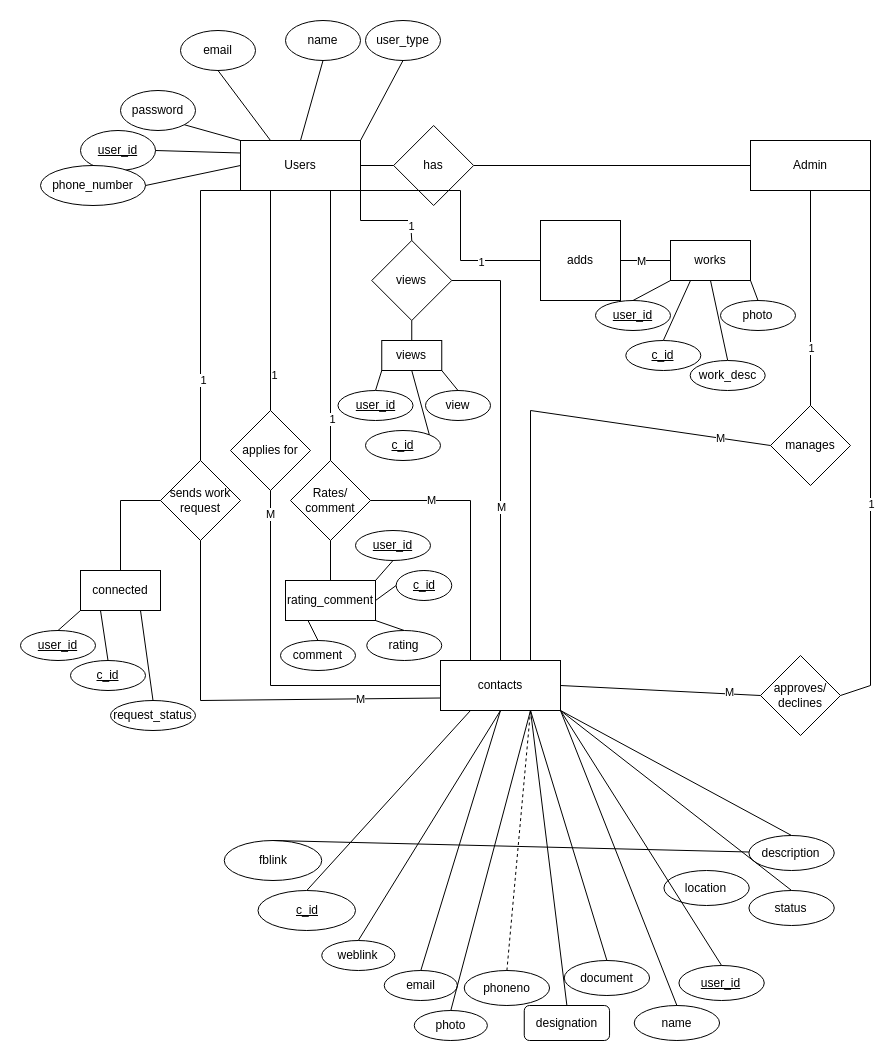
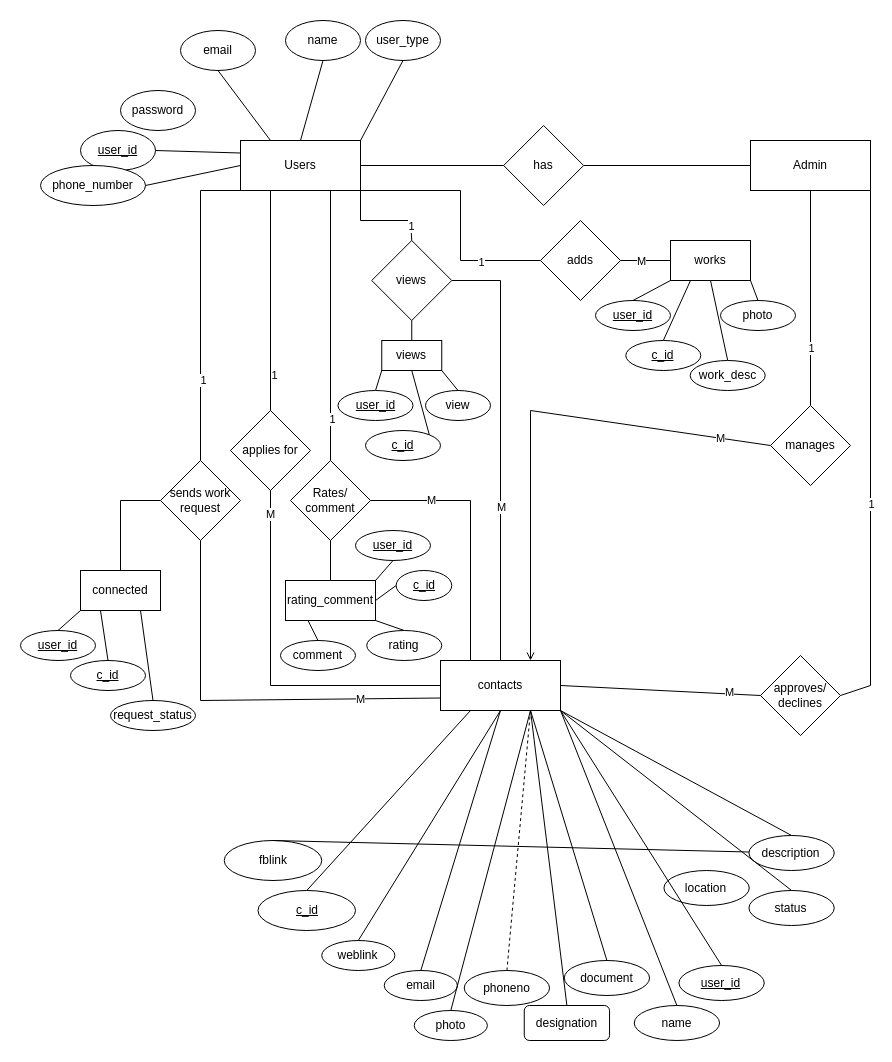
edge "password" -- "Users": removed
node "has": moved (434, 166) -> (544, 166)
node "adds": shape rectangle -> diamond
edge "manages" -- "contacts": arrowhead none -> open
